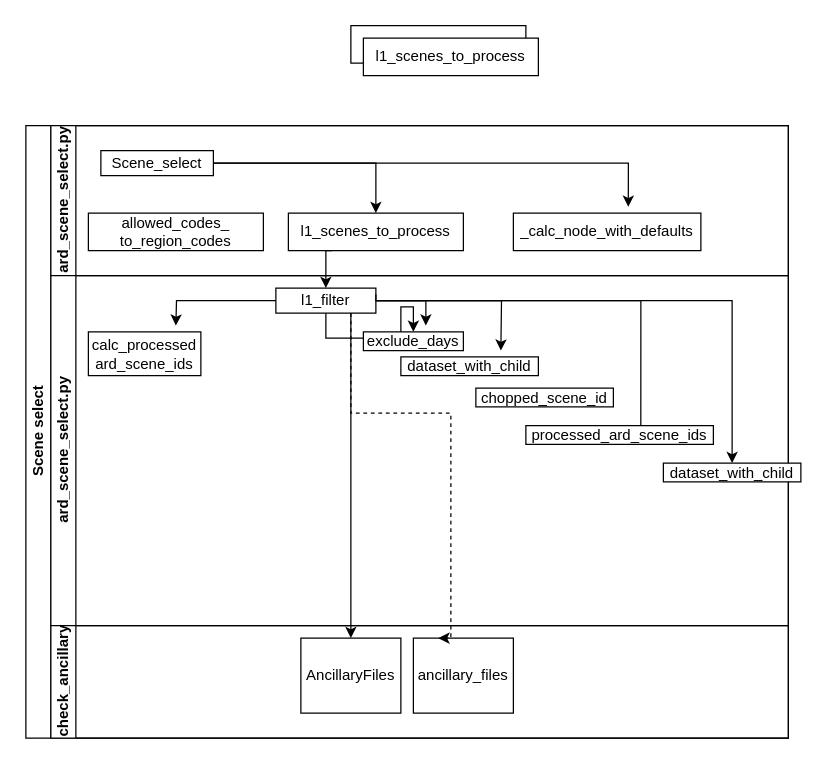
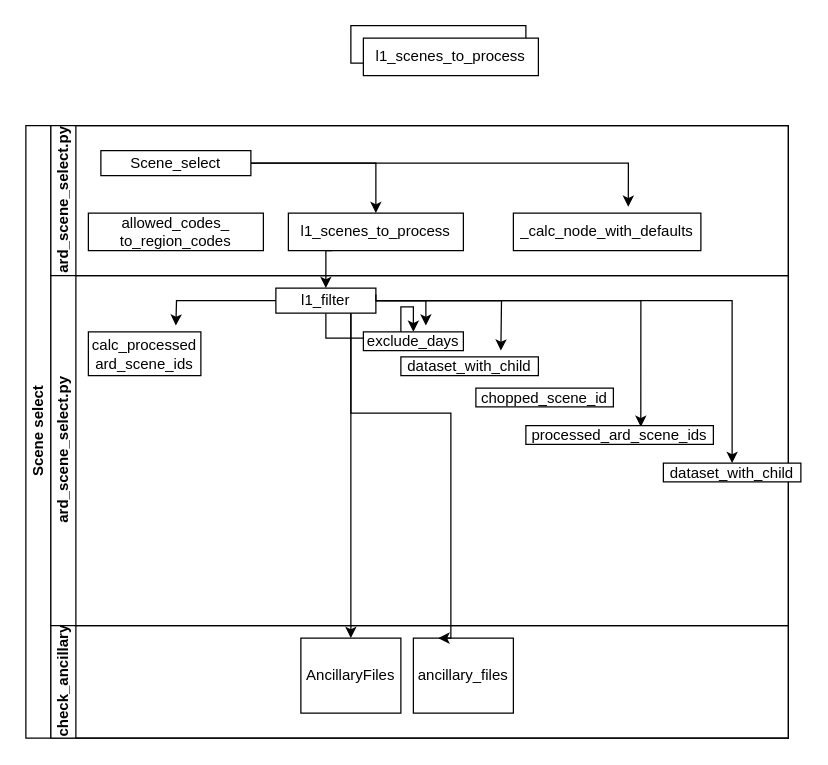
node "Scene_select": size 113x25 -> 150x25
edge "l1_filter" -- "processed_ard_scene_ids": arrowhead none -> classic
edge "l1_filter" -> "ancillary_files": style dashed -> solid
